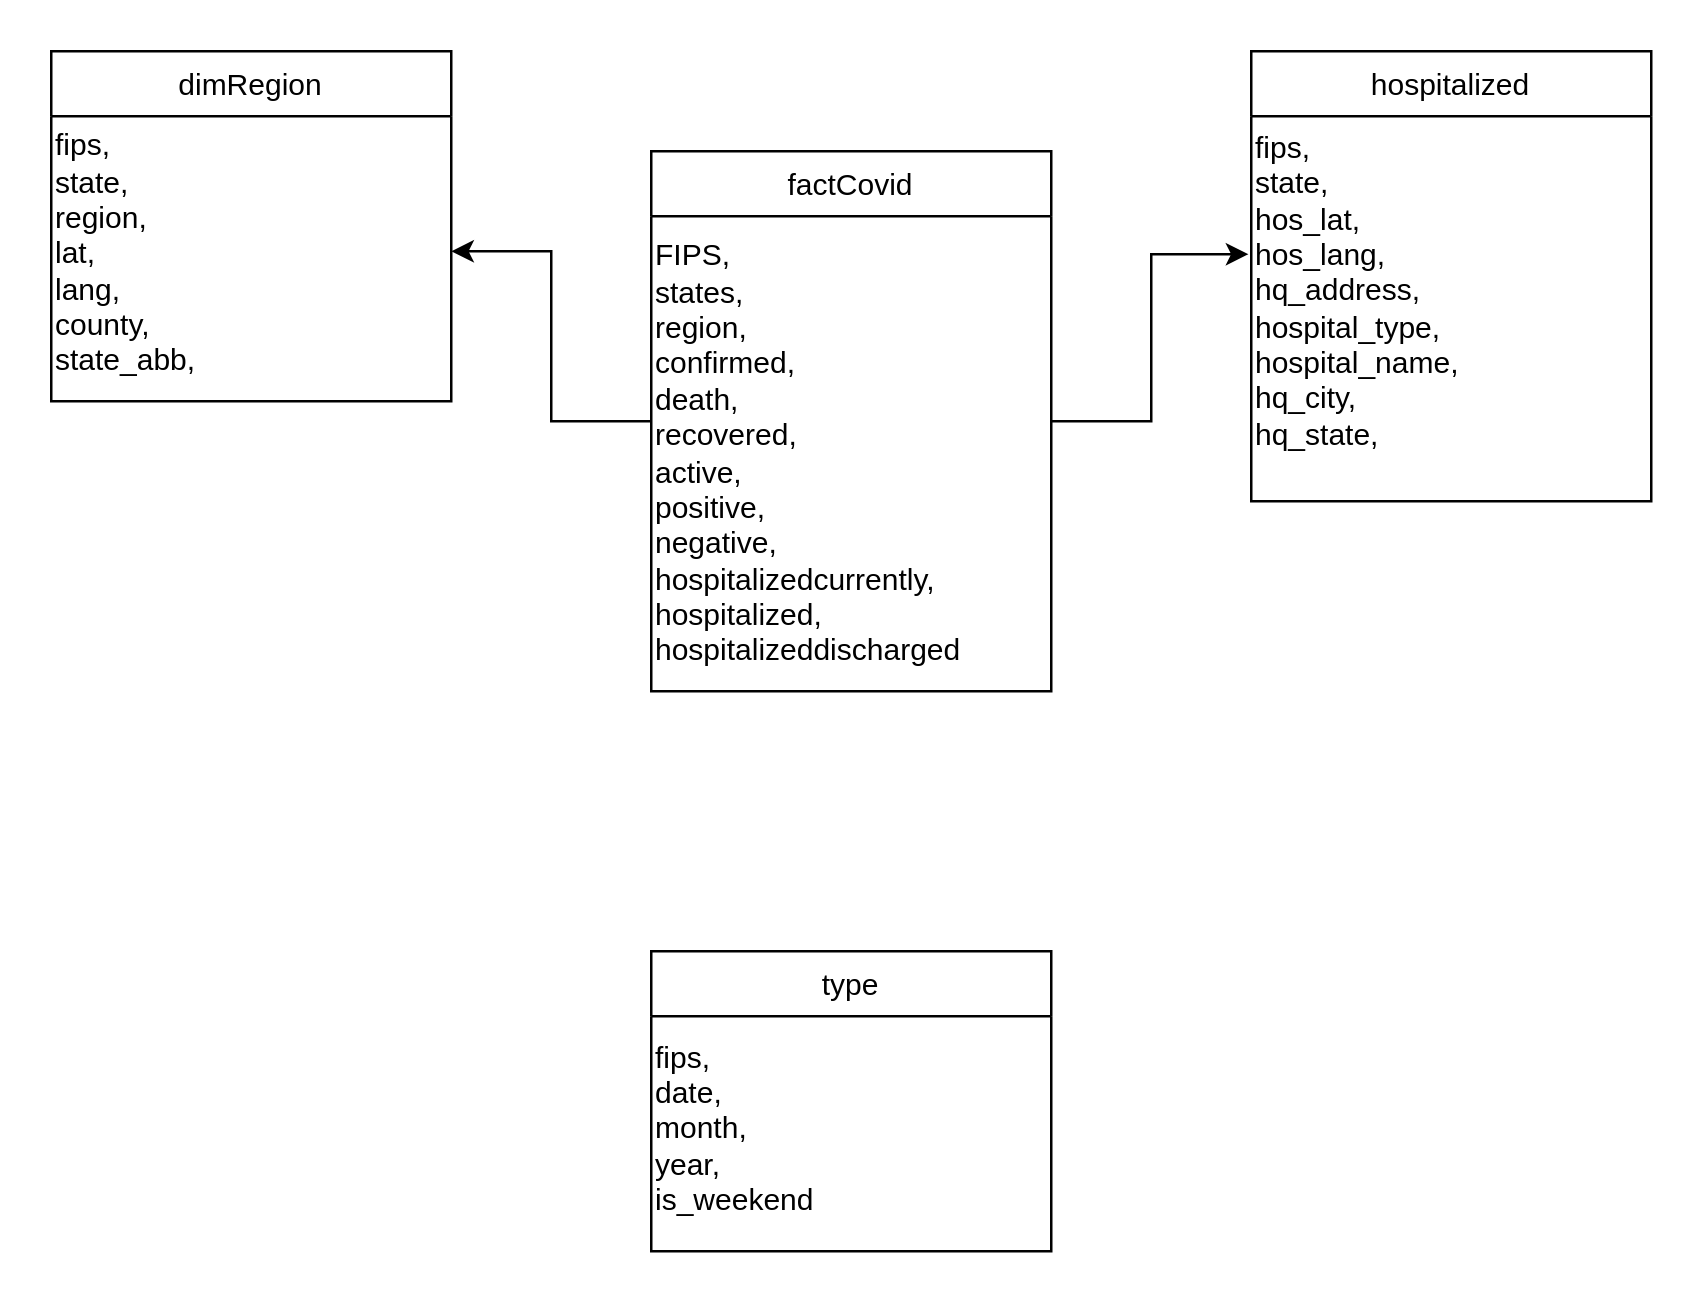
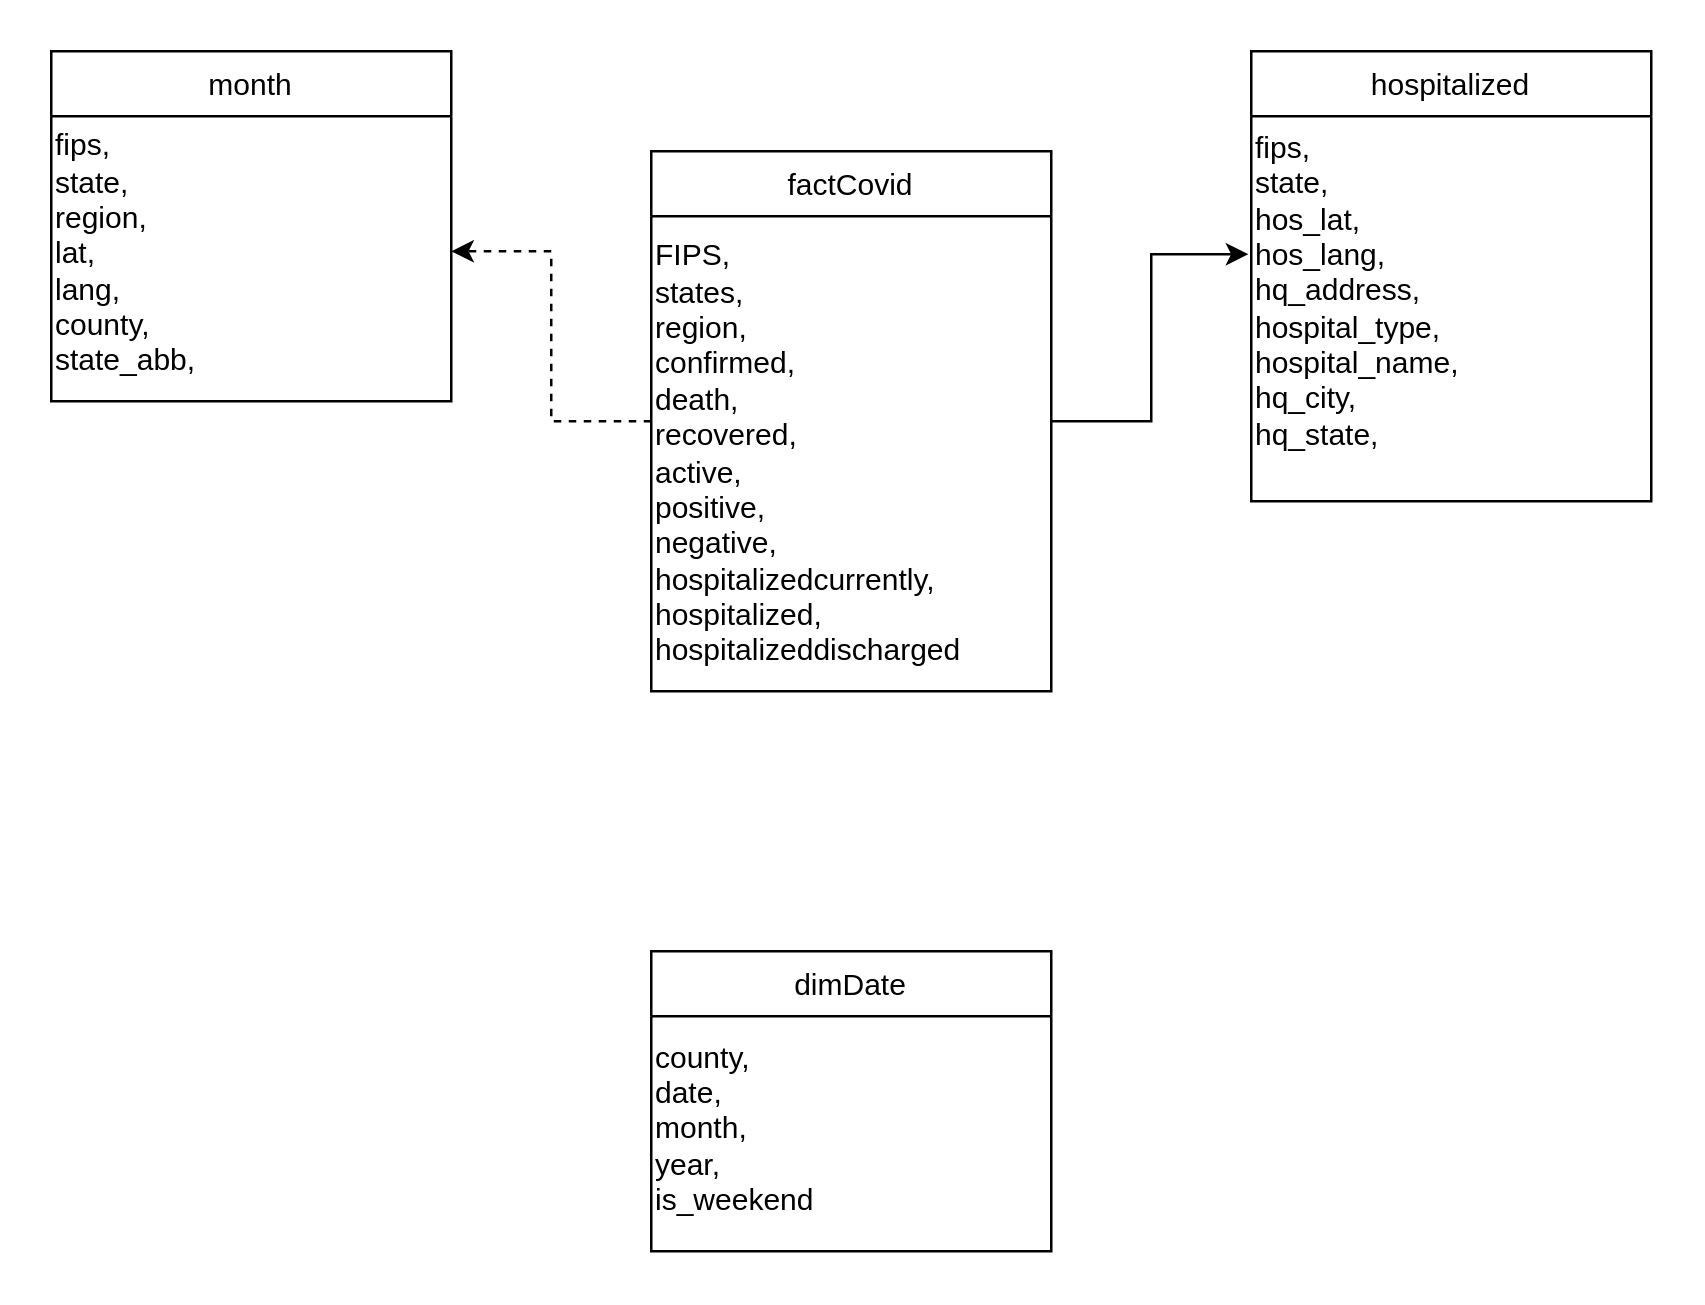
node "dimRegion": label "dimRegion" -> "month"
edge "factCovid" -> "fips, state, region, lat, lang, county, state_abb,": style solid -> dashed
node "type": label "type" -> "dimDate"
node "fips, date, month, year, is_weekend": label "fips, date, month, year, is_weekend" -> "county, date, month, year, is_weekend"
